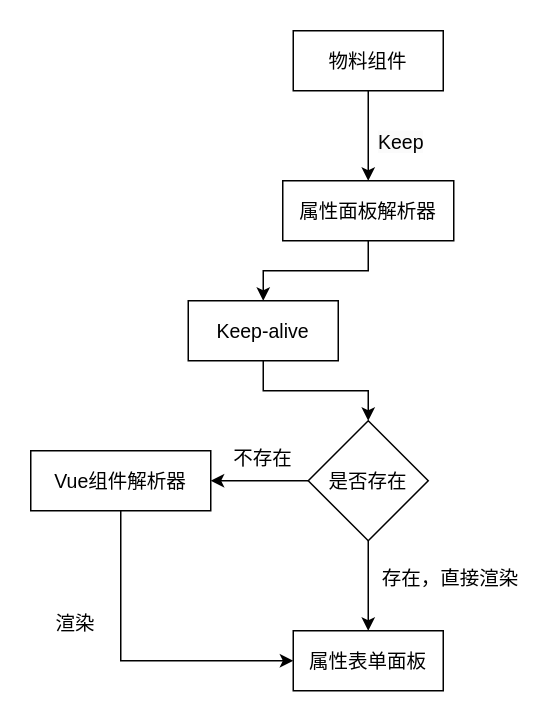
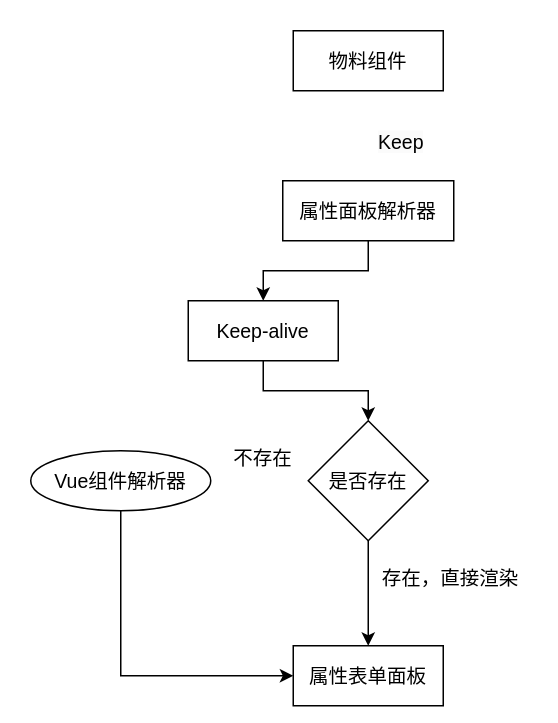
edge "物料组件" -> "属性面板解析器": removed
node "Vue组件解析器": shape rectangle -> ellipse
edge "是否存在" -> "Vue组件解析器": removed
node "渲染": removed
node "属性表单面板": moved (368, 661) -> (368, 676)
